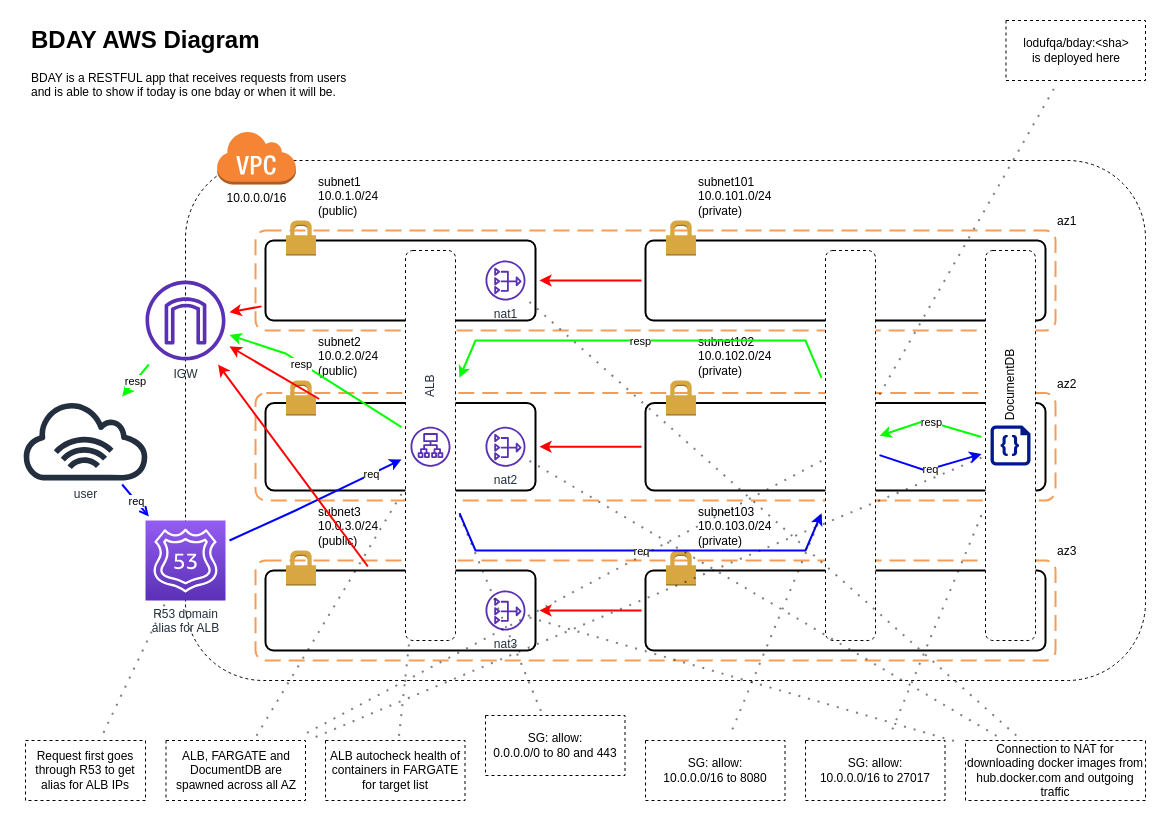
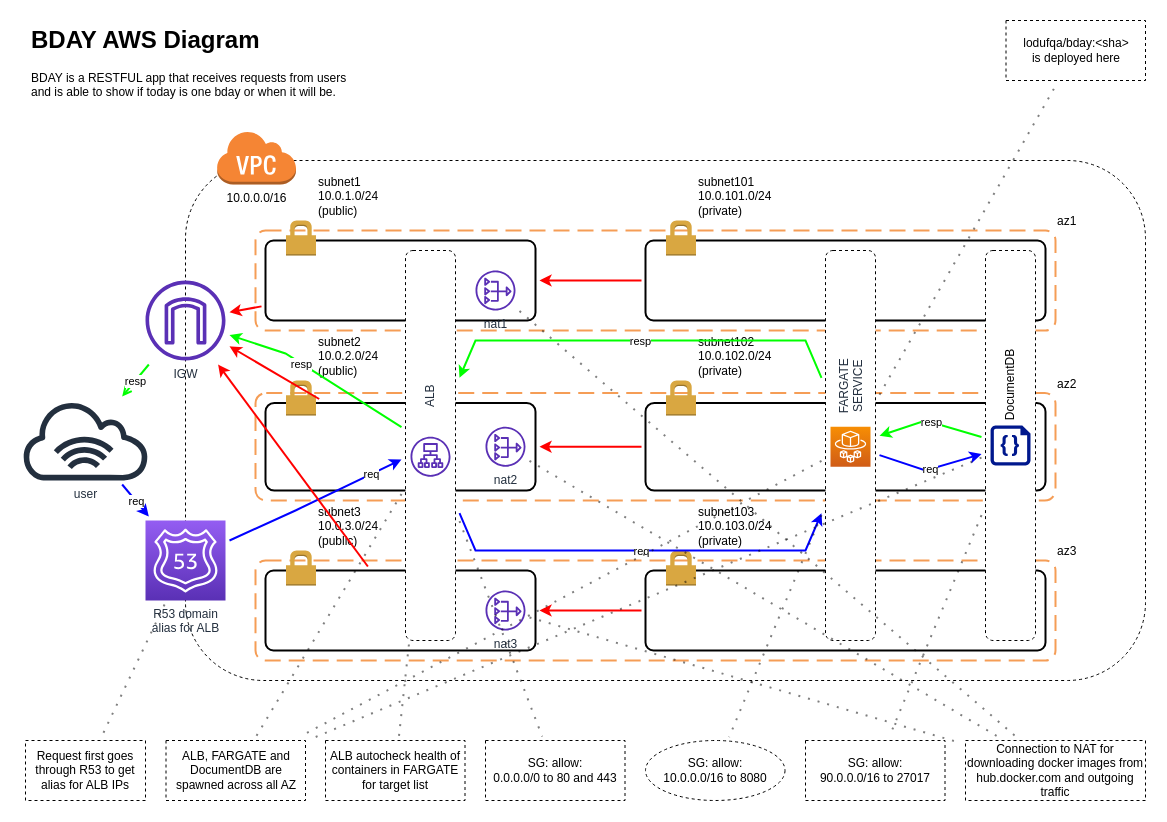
node "nat1": moved (506, 281) -> (496, 291)
edge "IGW" -> "user": arrowhead classic -> open
node "ALB": moved (431, 447) -> (431, 457)
node "FARGATE SERVICE": added
edge "user" -> "R53 domain alias for ALB": arrowhead open -> classic
node "SG: allow: 0.0.0.0/0 to 80 and 443": moved (555, 746) -> (555, 771)
node "SG: allow: 10.0.0.0/16 to 8080": shape rectangle -> ellipse
node "SG: allow: 10.0.0.0/16 to 27017": label "SG: allow: 10.0.0.0/16 to 27017" -> "SG: allow: 90.0.0.0/16 to 27017"
